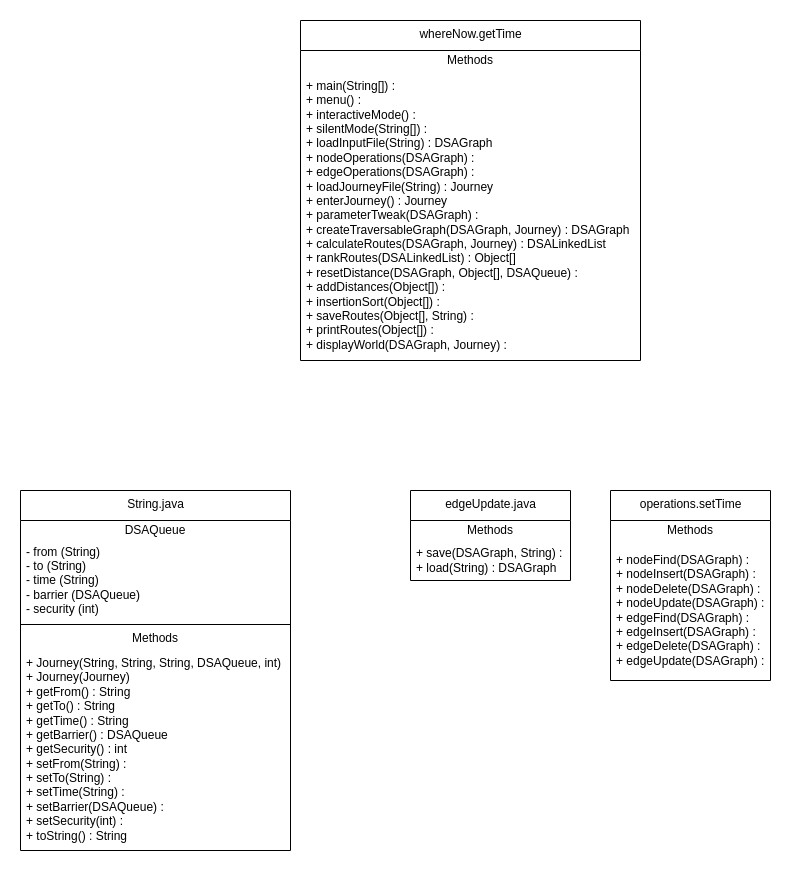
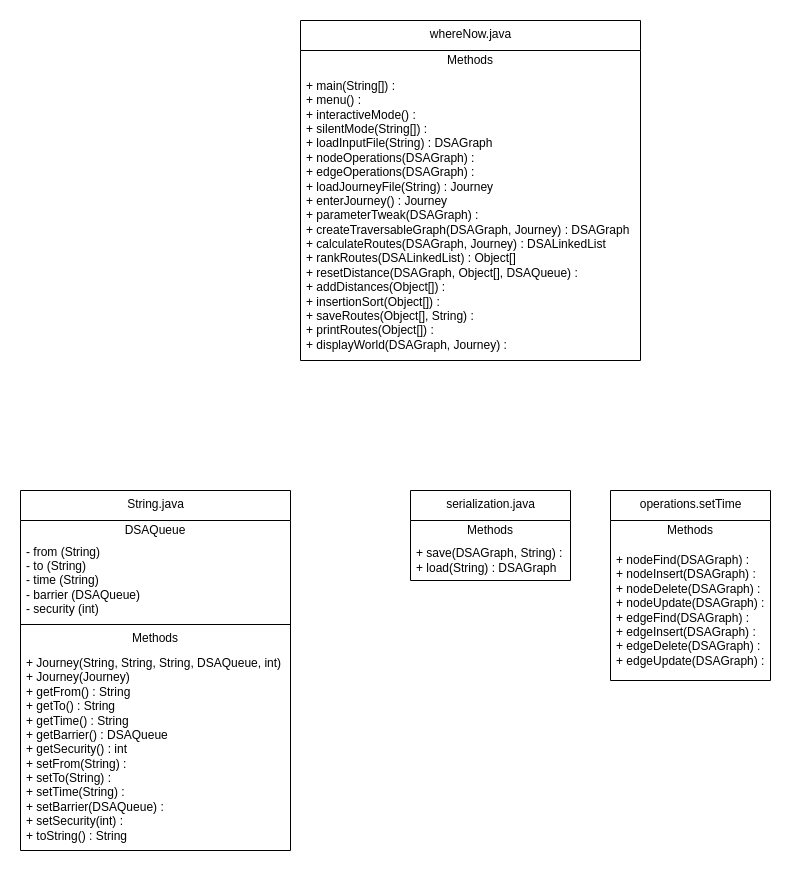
node "whereNow.getTime": label "whereNow.getTime" -> "whereNow.java"
node "edgeUpdate.java": label "edgeUpdate.java" -> "serialization.java"
